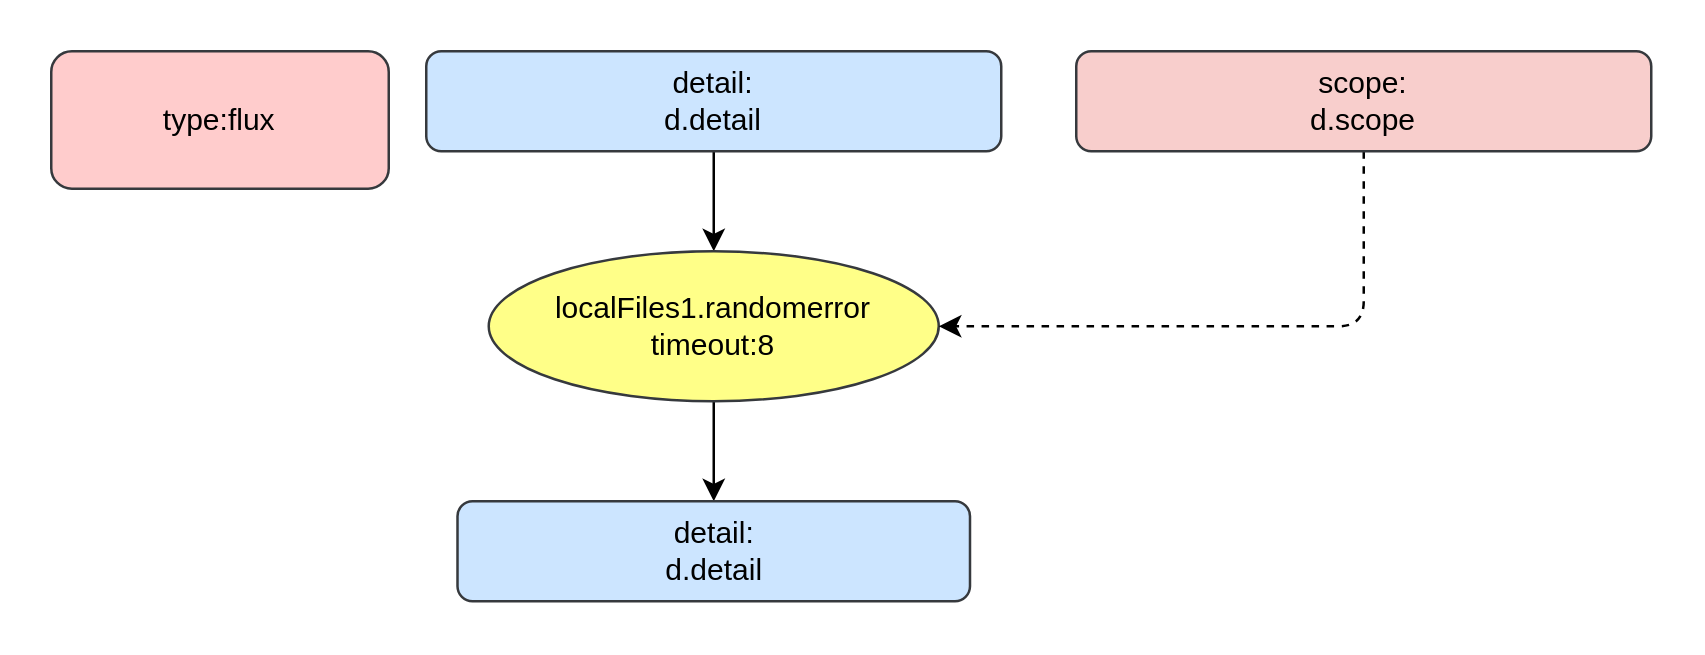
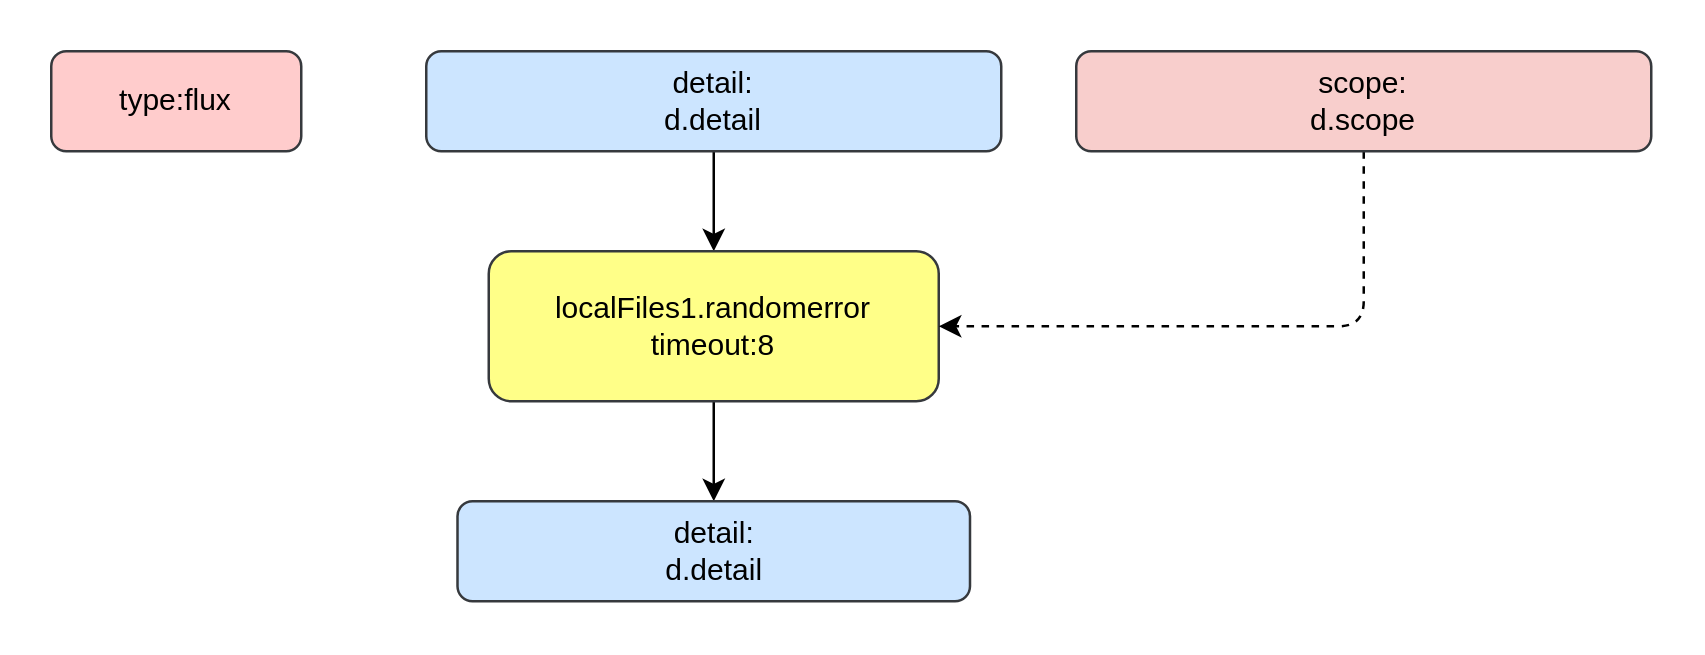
node "type:flux": size 338x138 -> 250x100
node "localFiles1.randomerror timeout:8": shape ellipse -> rounded rectangle
